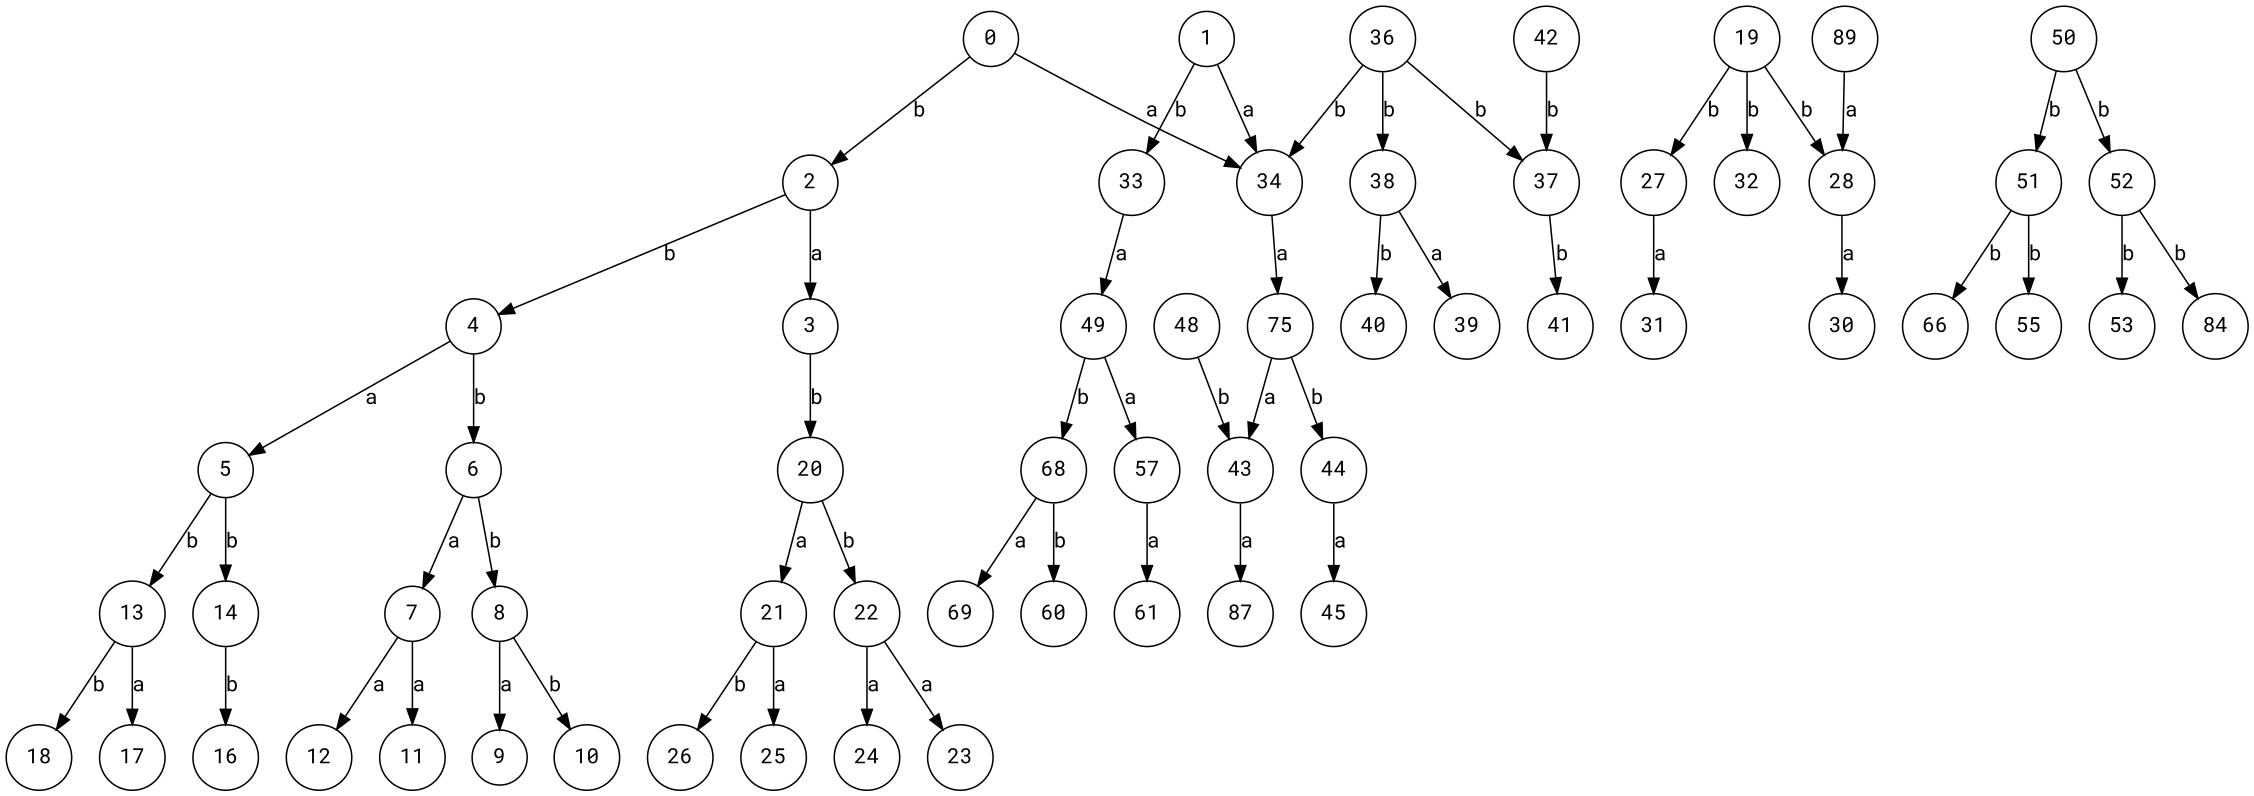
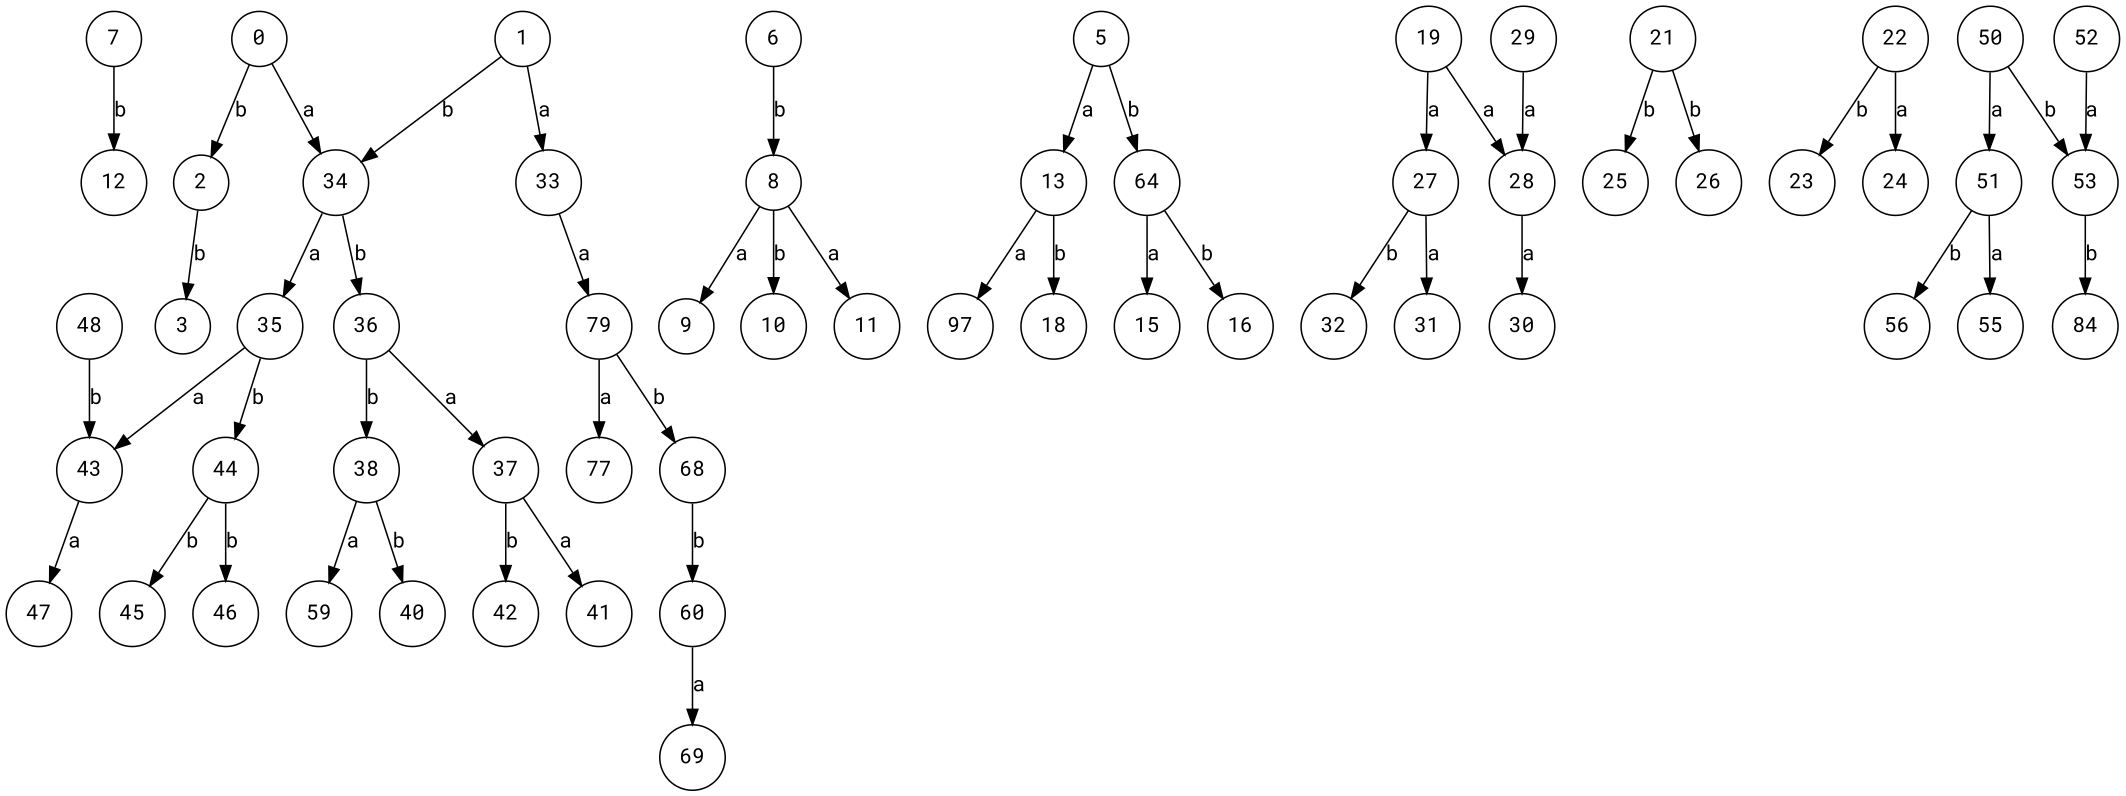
node "89": label "89" -> "29"
edge "42" -> "37": reversed
edge "19" -> "32": now "27" -> "32"
edge "50" -> "52": now "50" -> "53"
edge "36" -> "34": reversed
edge "1" -> "33": label "b" -> "a"
edge "1" -> "34": label "a" -> "b"
edge "36" -> "37": label "b" -> "a"
edge "19" -> "27": label "b" -> "a"
edge "19" -> "28": label "b" -> "a"
edge "50" -> "51": label "b" -> "a"
edge "52" -> "84": now "53" -> "84"
edge "2" -> "3": label "a" -> "b"
edge "37" -> "41": label "b" -> "a"
edge "51" -> "55": label "b" -> "a"
edge "52" -> "53": label "b" -> "a"
node "4": removed
node "49": label "49" -> "79"
node "15": added
node "75": label "75" -> "35"
node "39": label "39" -> "59"
node "66": label "66" -> "56"
node "20": removed
node "57": label "57" -> "77"
edge "6" -> "7": removed, label "a"
edge "68" -> "69": now "60" -> "69"
edge "5" -> "13": label "b" -> "a"
edge "44" -> "45": label "a" -> "b"
node "46": added
node "14": label "14" -> "64"
node "61": removed
node "87": label "87" -> "47"
edge "7" -> "11": now "8" -> "11"
edge "7" -> "12": label "a" -> "b"
edge "21" -> "25": label "a" -> "b"
edge "22" -> "23": label "a" -> "b"
node "17": label "17" -> "97"
